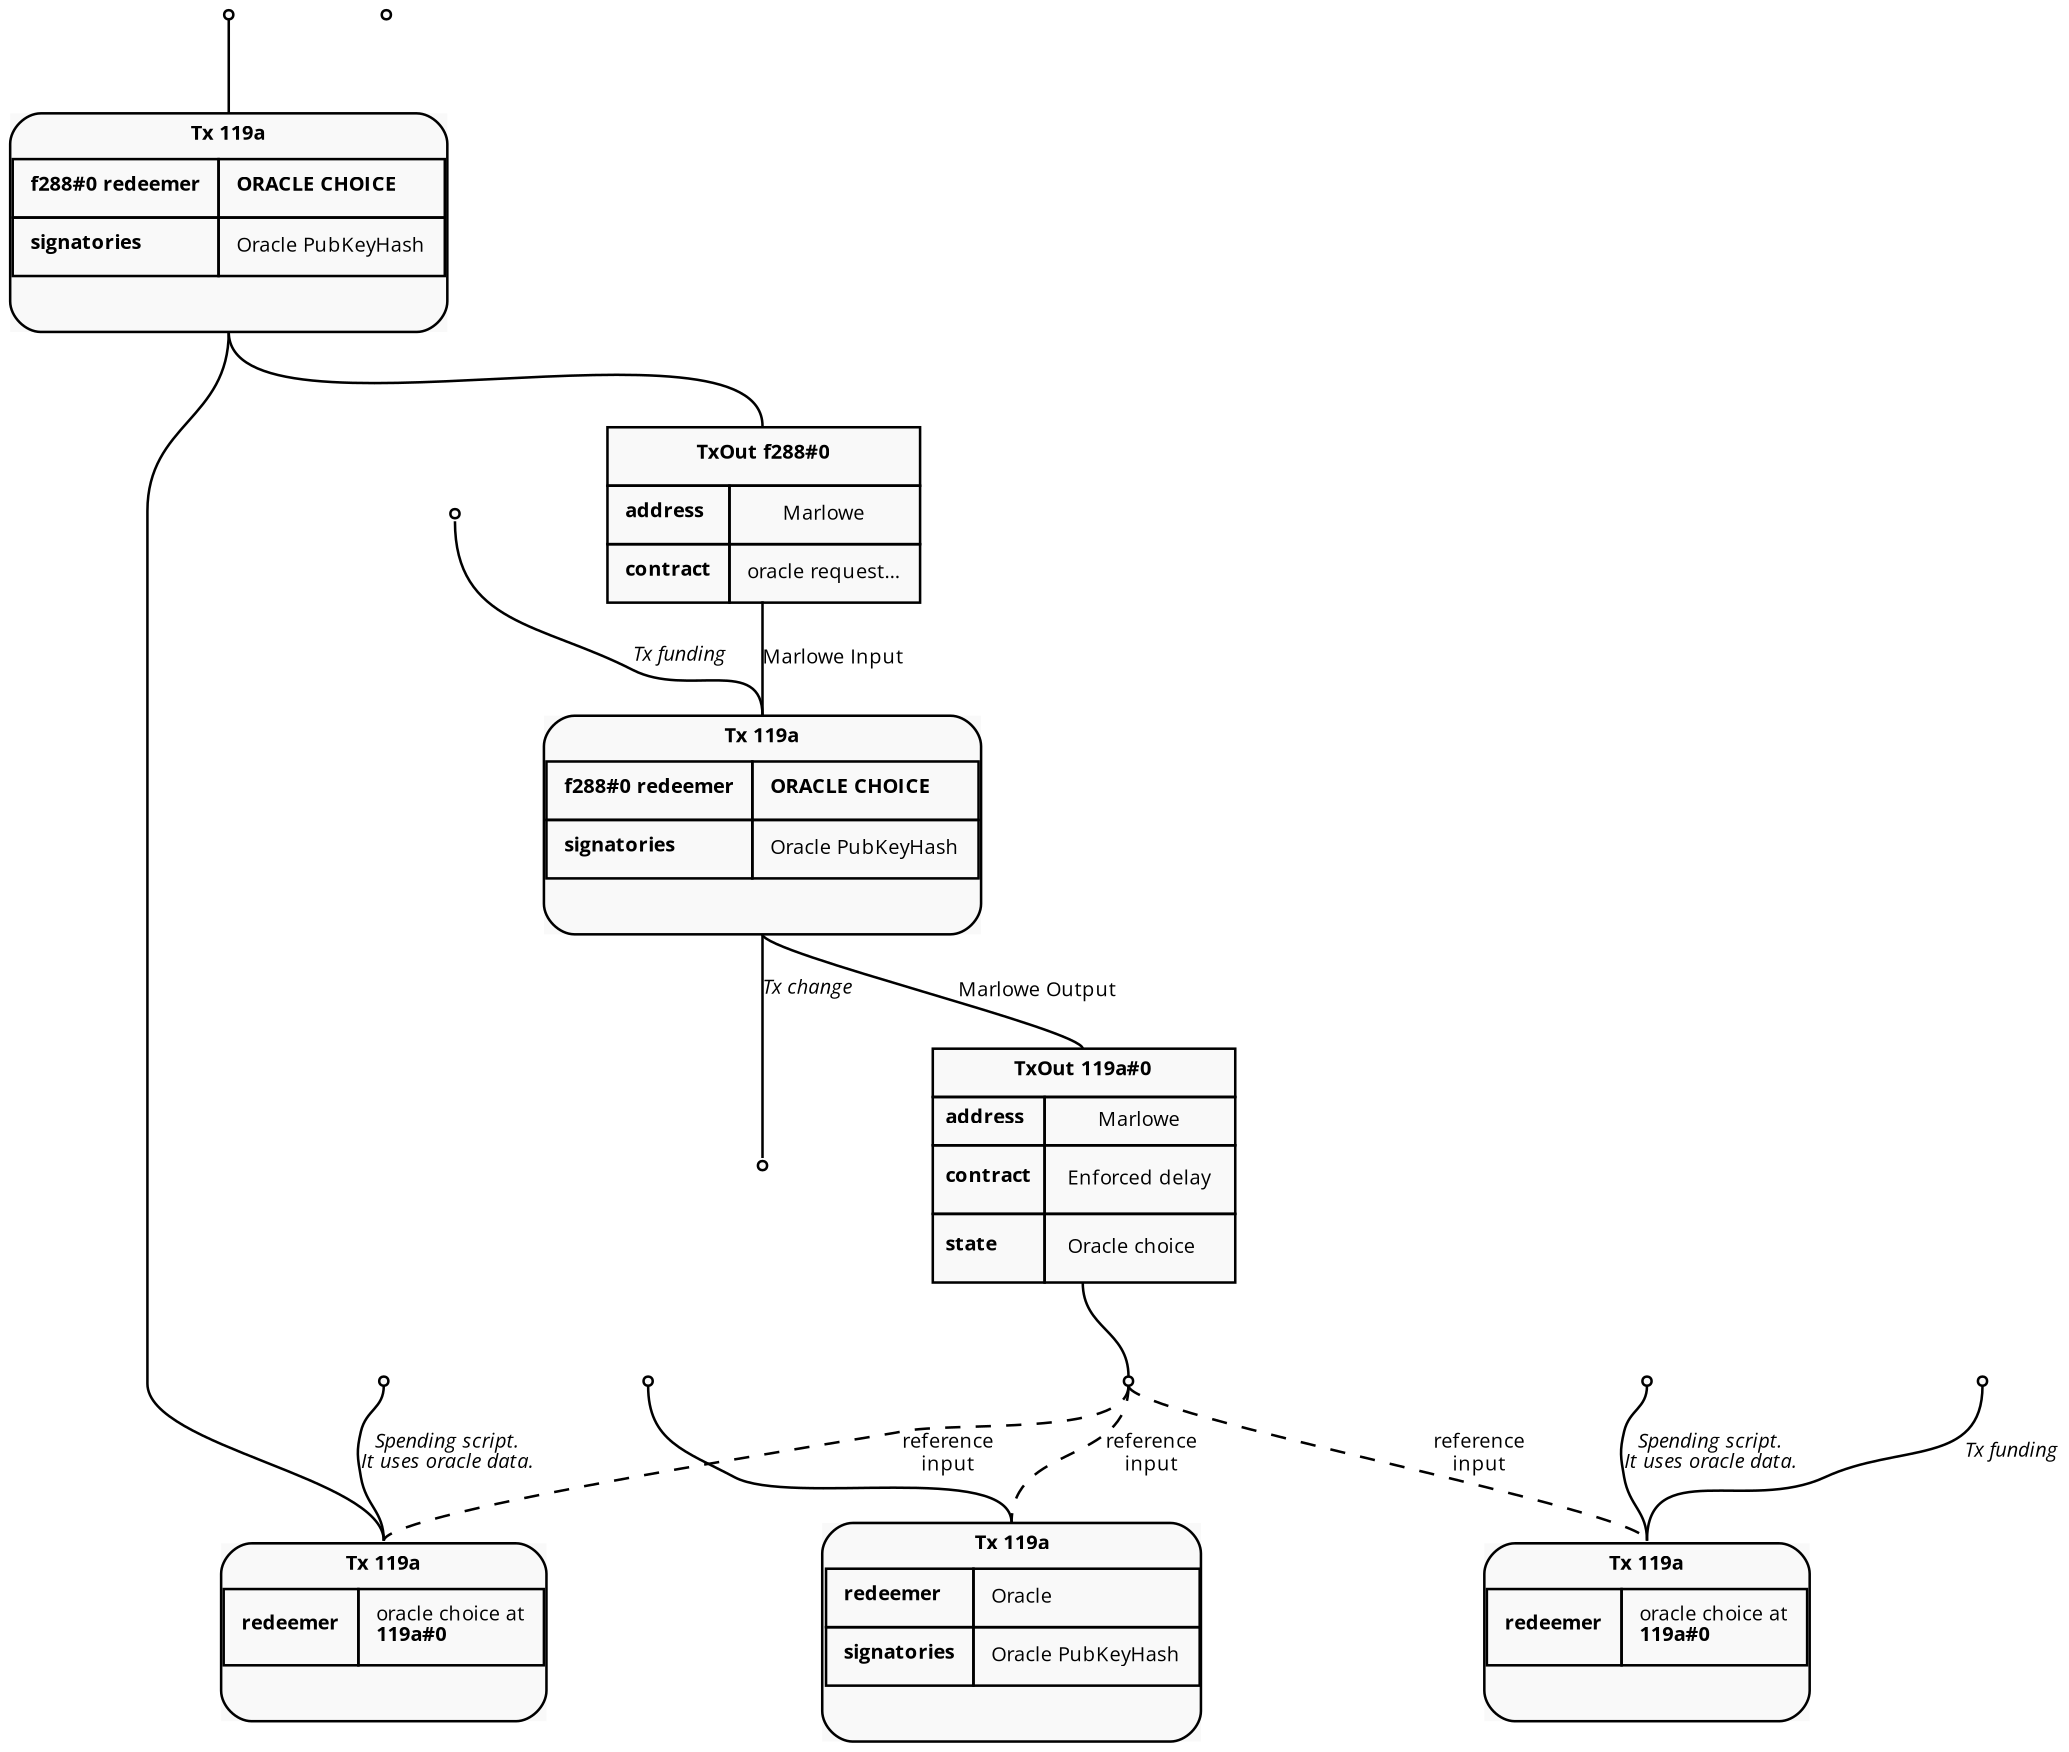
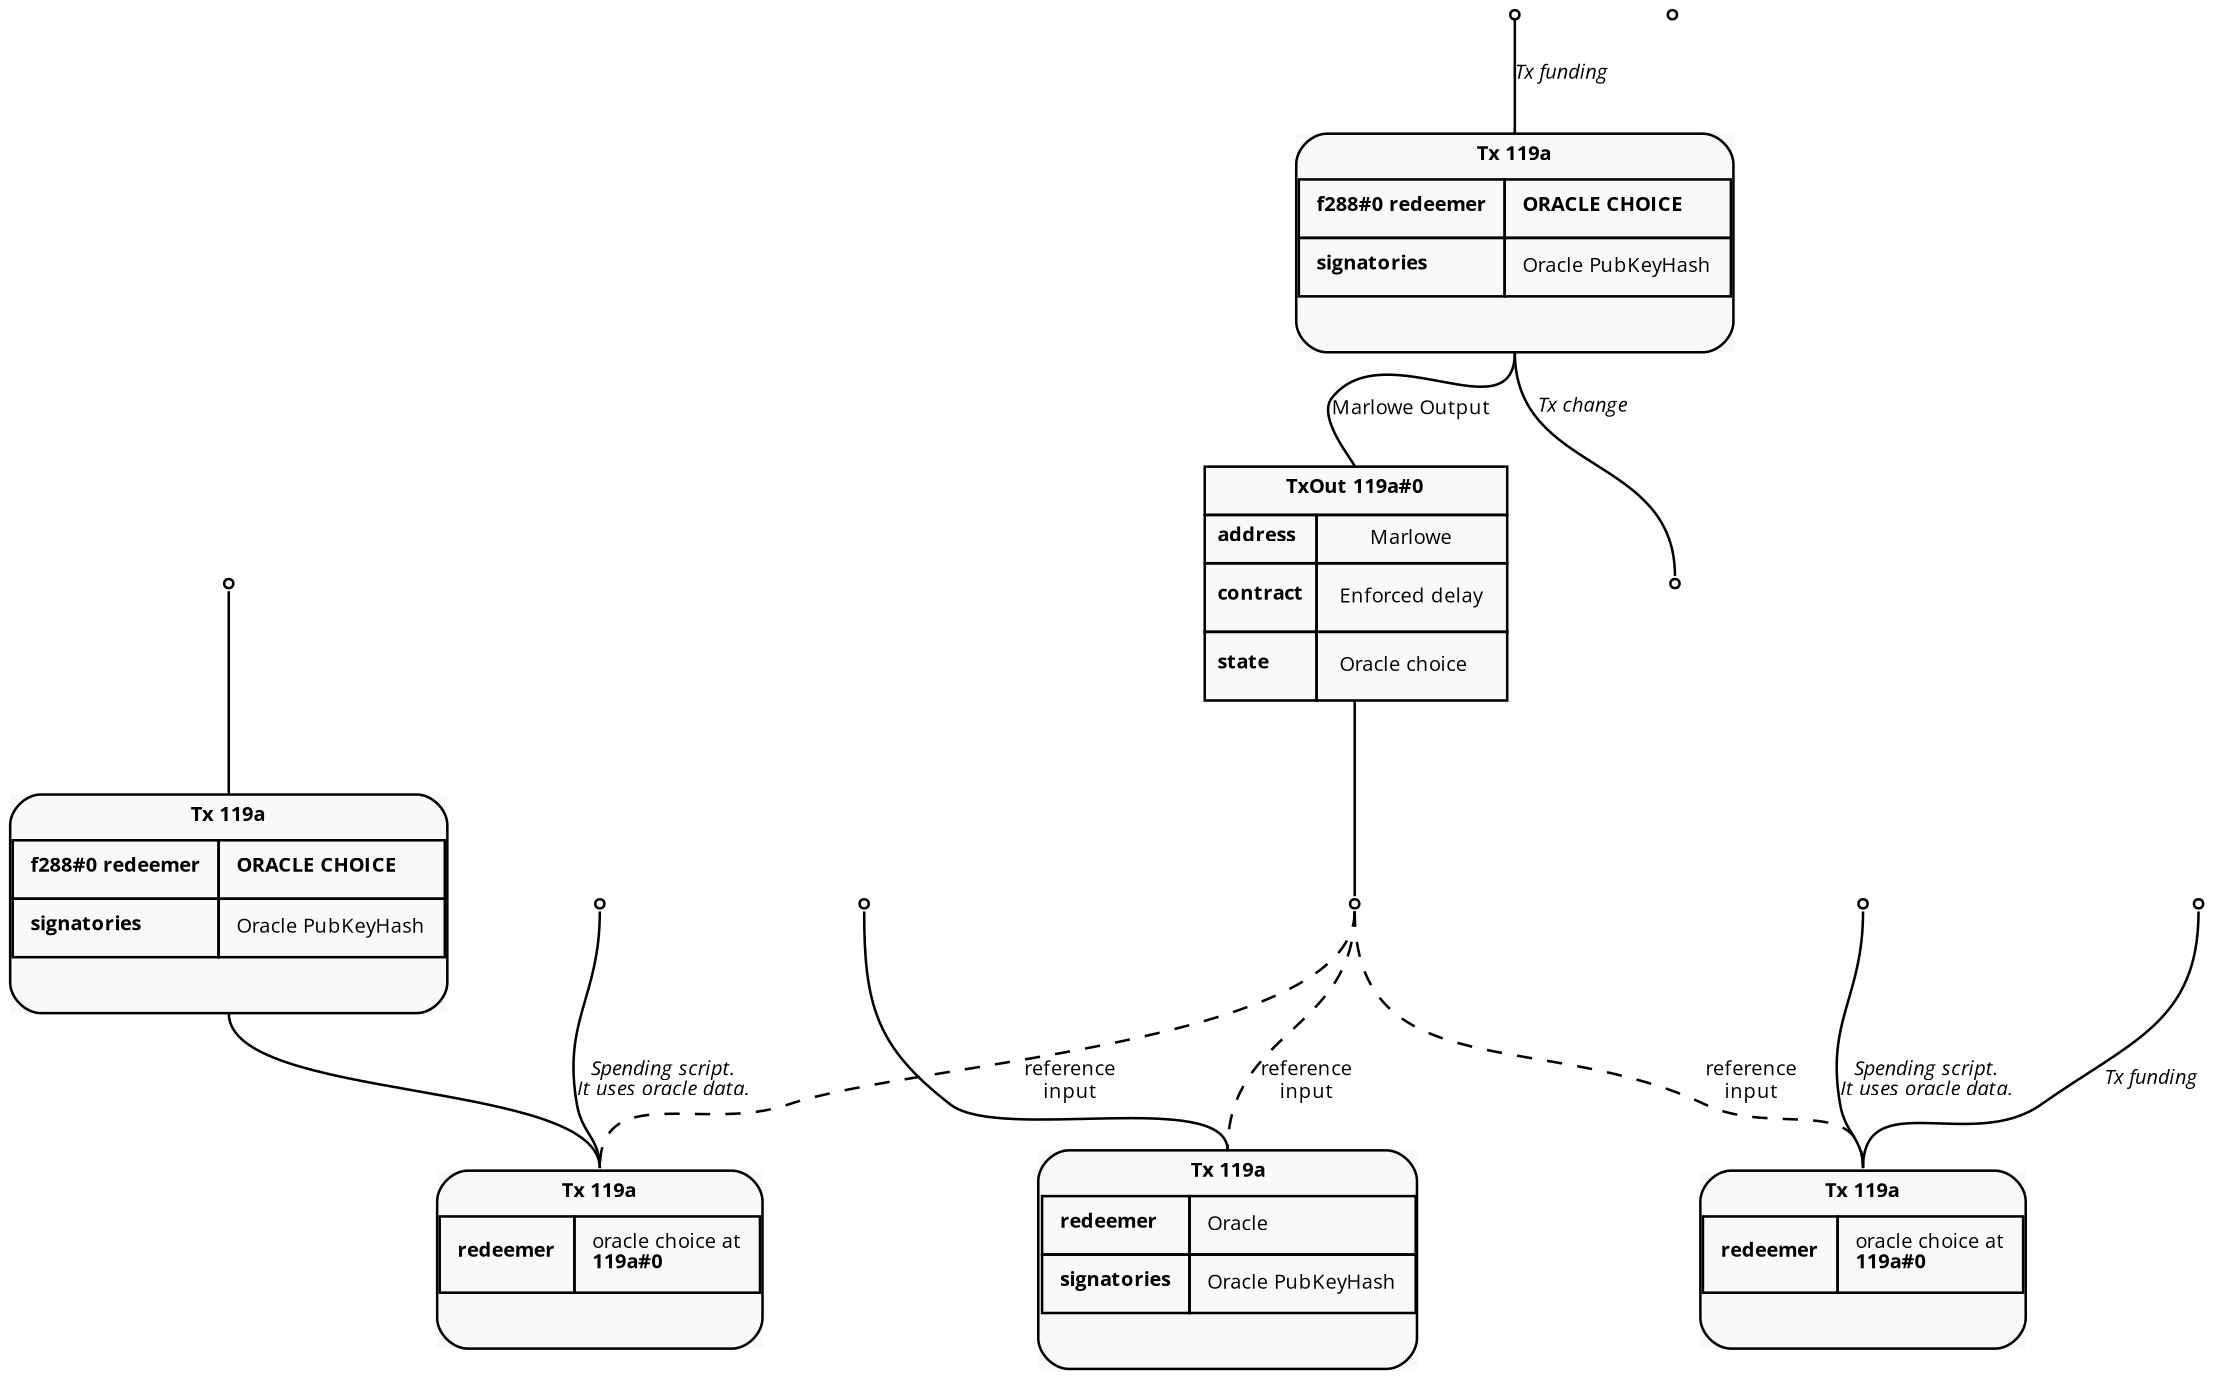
node "TxOut f288#0": removed
